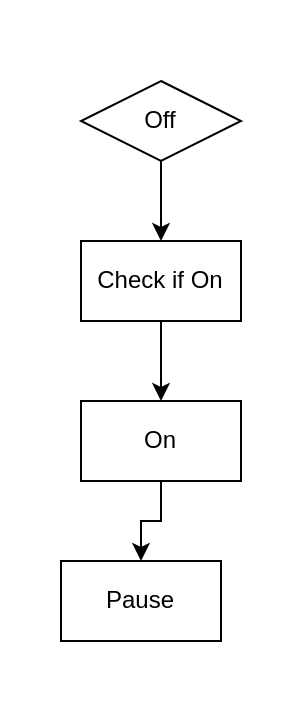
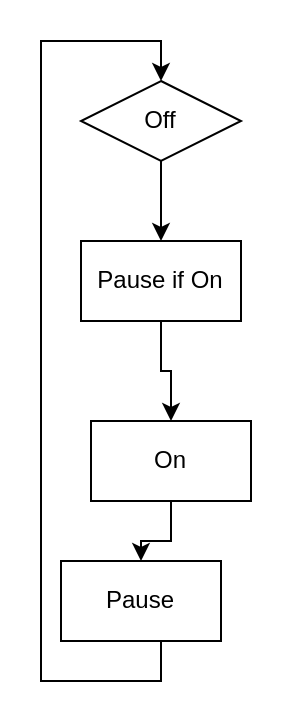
node "Check if On": label "Check if On" -> "Pause if On"
edge "Pause" -> "Off": added
node "On": moved (161, 441) -> (171, 461)
